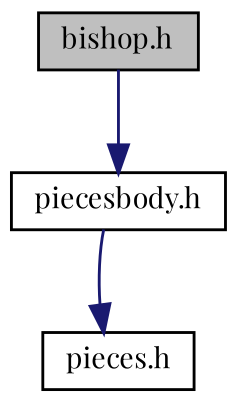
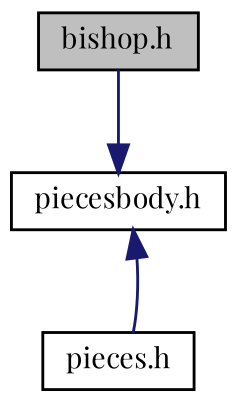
edge "piecesbody.h" -> "pieces.h": reversed
